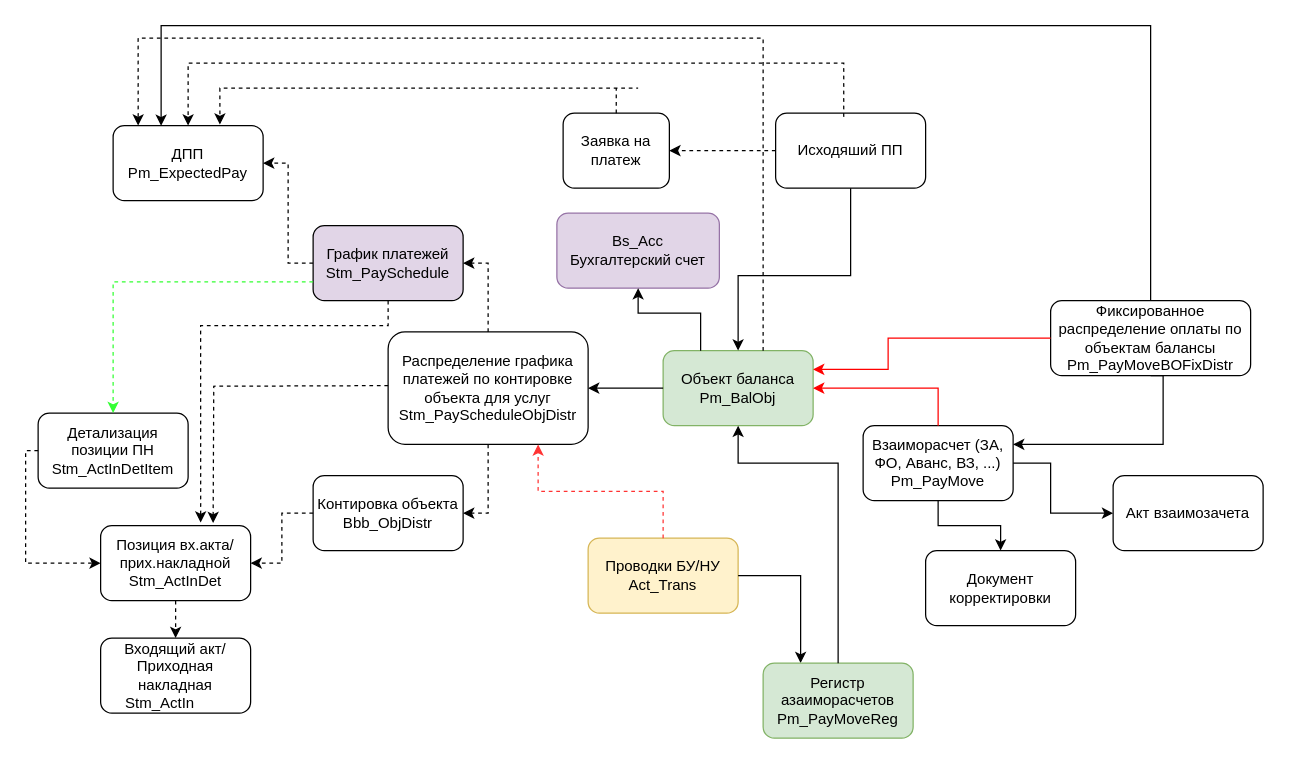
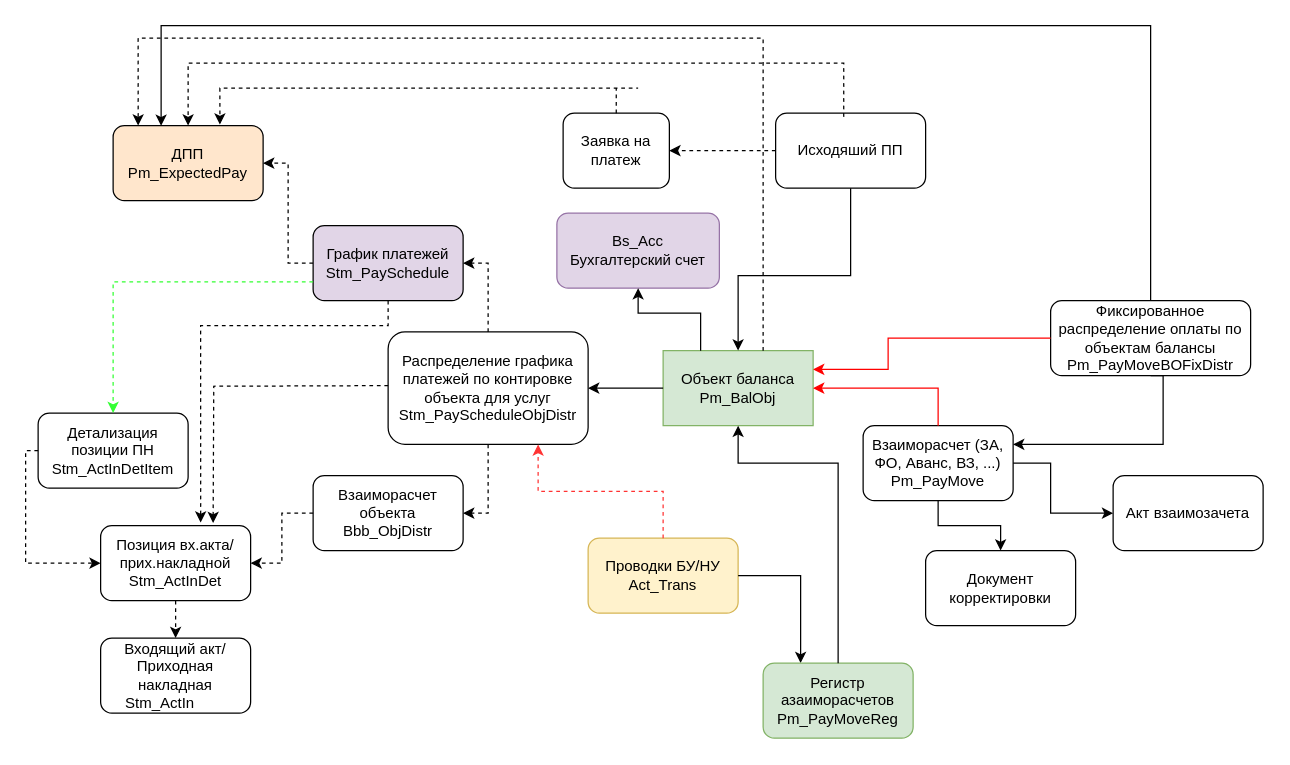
node "ДПП Pm_ExpectedPay": fillcolor #ffffff -> #ffe6cc
node "Объект баланса Pm_BalObj": shape rounded rectangle -> rectangle
node "Контировка объекта Bbb_ObjDistr": label "Контировка объекта Bbb_ObjDistr" -> "Взаиморасчет объекта Bbb_ObjDistr"
